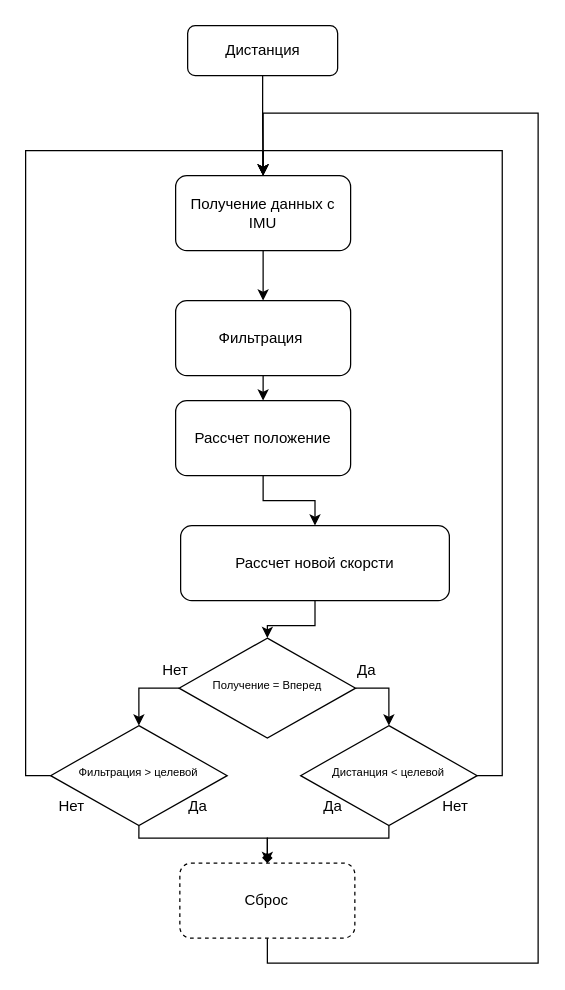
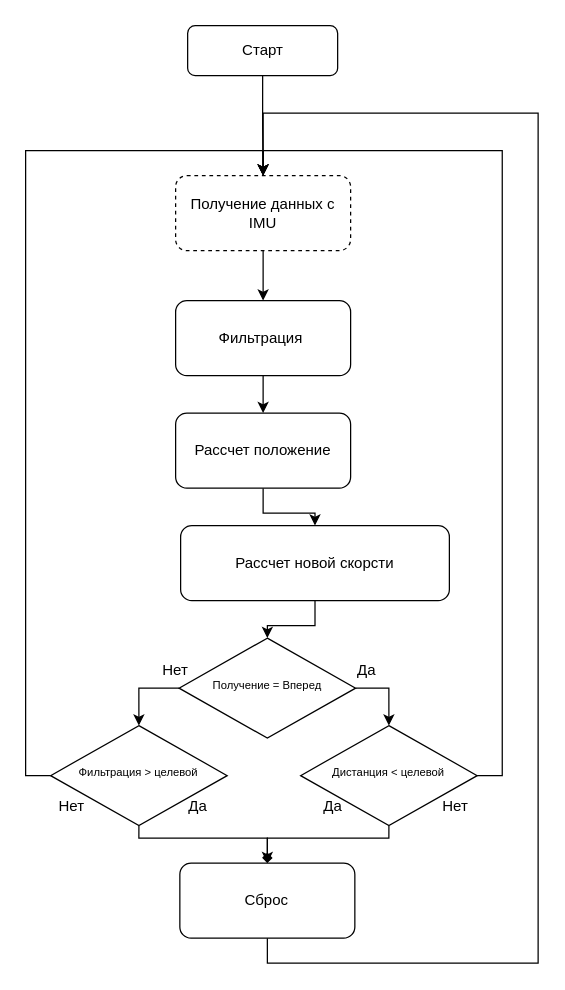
node "Дистанция": label "Дистанция" -> "Старт"
node "Получение данных с IMU": style solid -> dashed
node "Рассчет положение": moved (263, 438) -> (263, 451)
node "Сброс": style dashed -> solid
